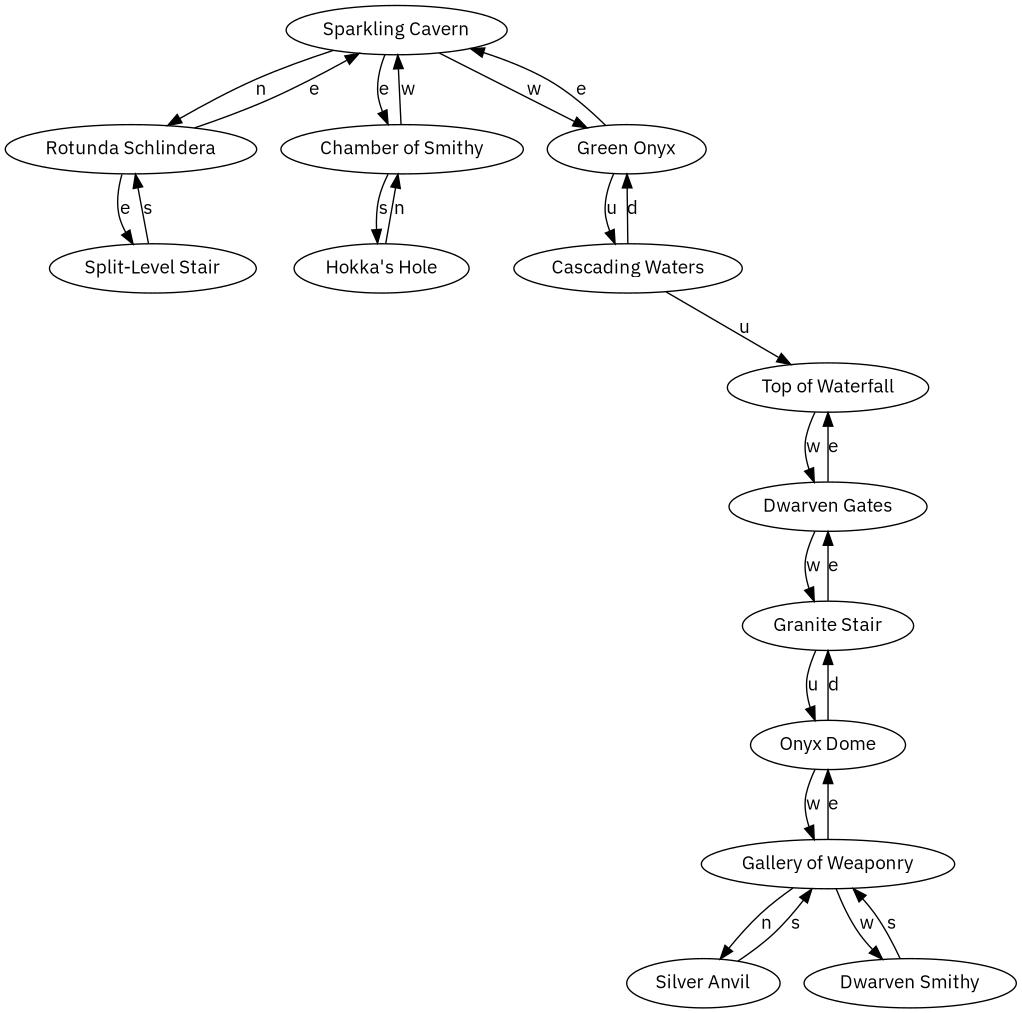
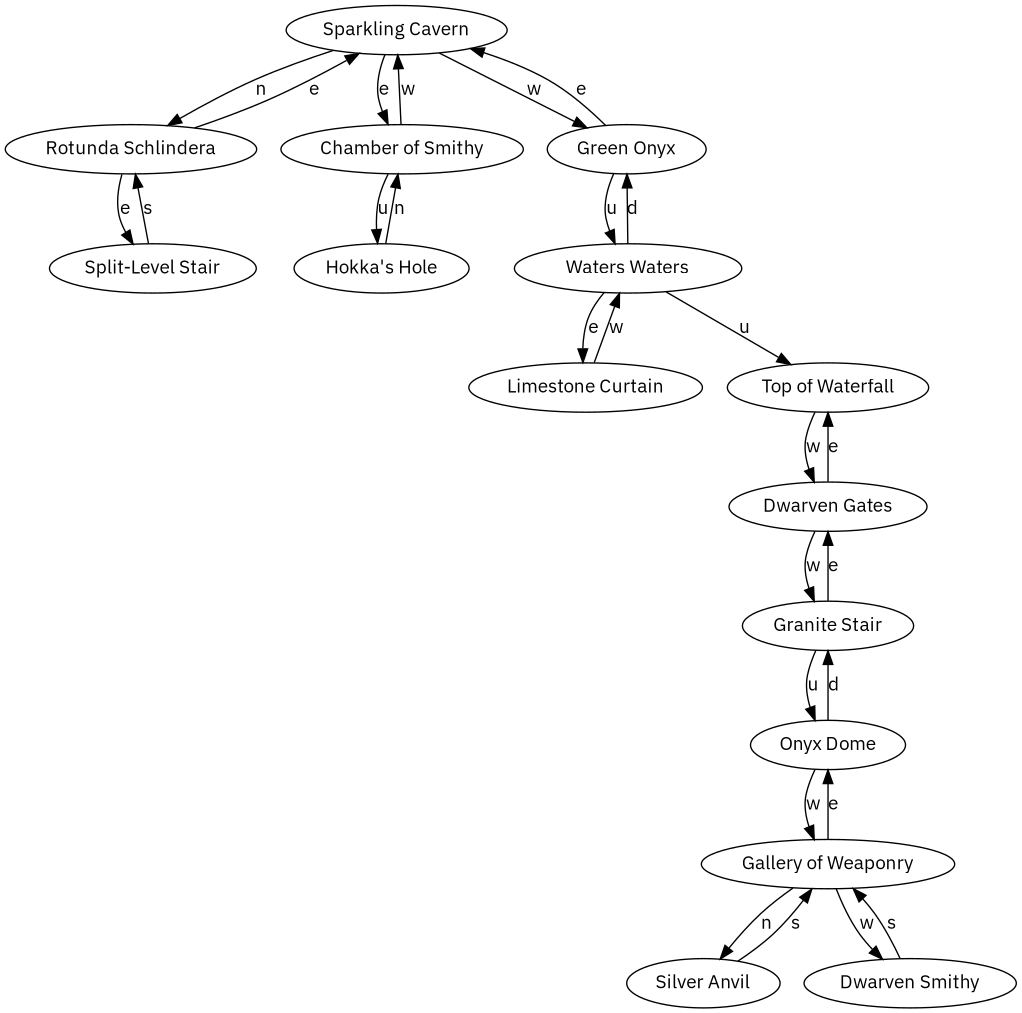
edge "Chamber of Smithy" -> "Hokka's Hole": label "s" -> "u"
node "Cascading Waters": label "Cascading Waters" -> "Waters Waters"
node "Limestone Curtain": added
